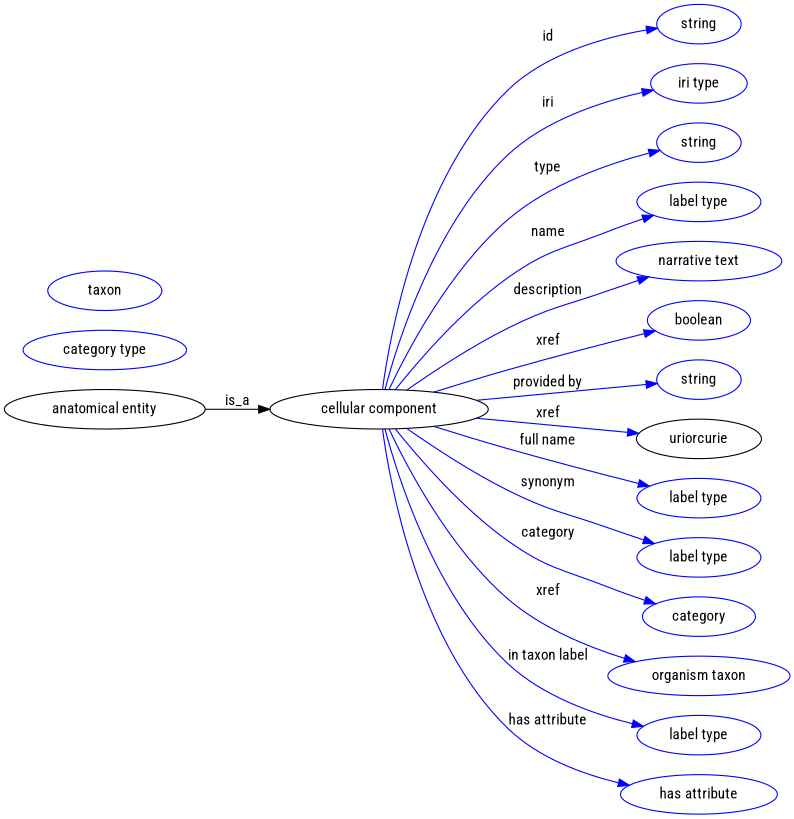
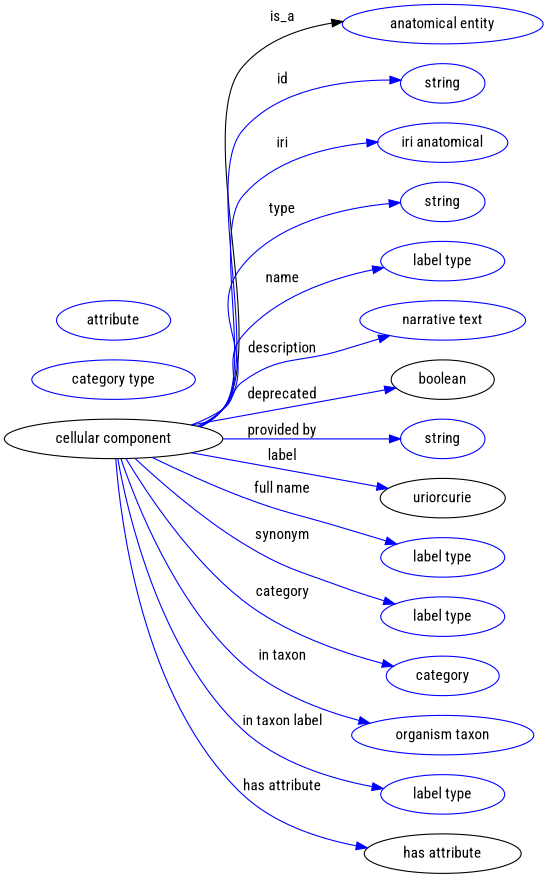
node "iri type": label "iri type" -> "iri anatomical"
node "taxon": label "taxon" -> "attribute"
node "boolean": color blue -> black
edge "cellular component" -> "boolean": label "xref" -> "deprecated"
node "anatomical entity": color black -> blue
edge "anatomical entity" -> "cellular component": reversed
edge "cellular component" -> "uriorcurie": label "xref" -> "label"
edge "cellular component" -> "organism taxon": label "xref" -> "in taxon"
node "has attribute": color blue -> black
